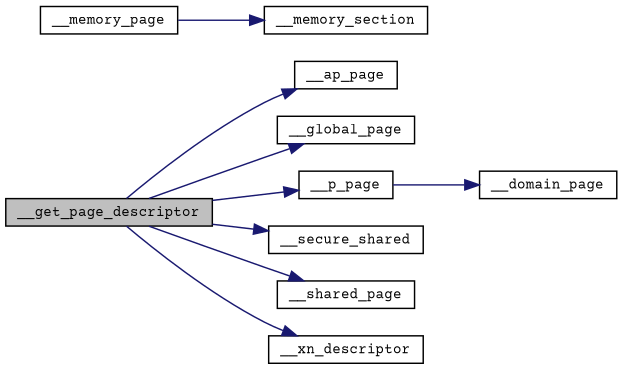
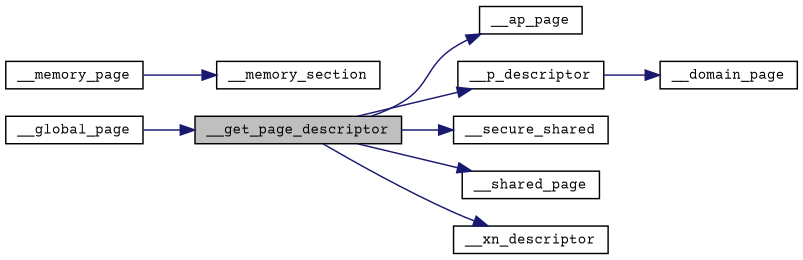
edge "__get_page_descriptor" -> "__global_page": reversed
node "__p_page": label "__p_page" -> "__p_descriptor"
